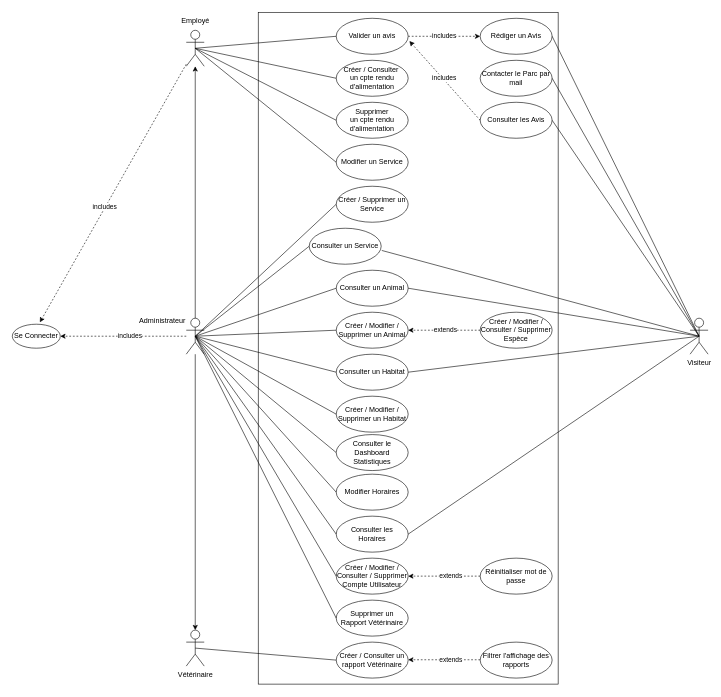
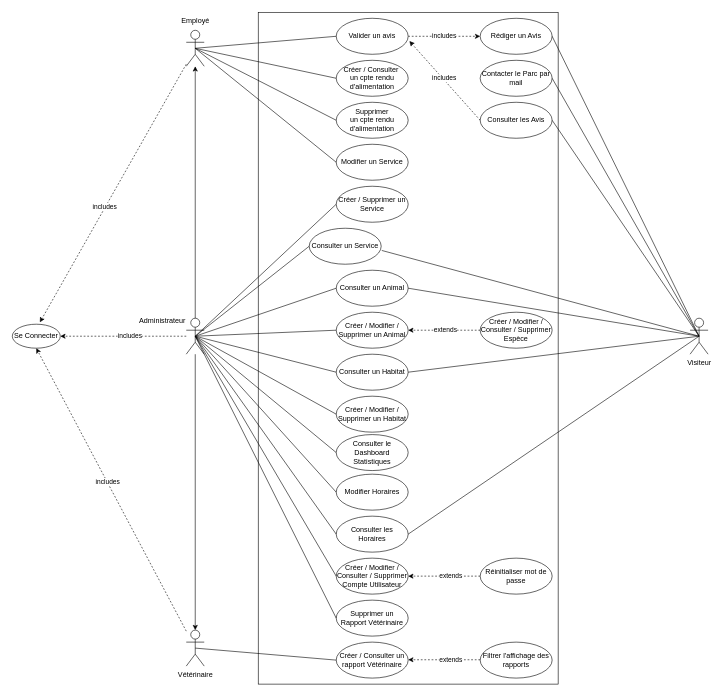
edge "Vétérinaire" -> "Se Connecter": added, label "includes"
